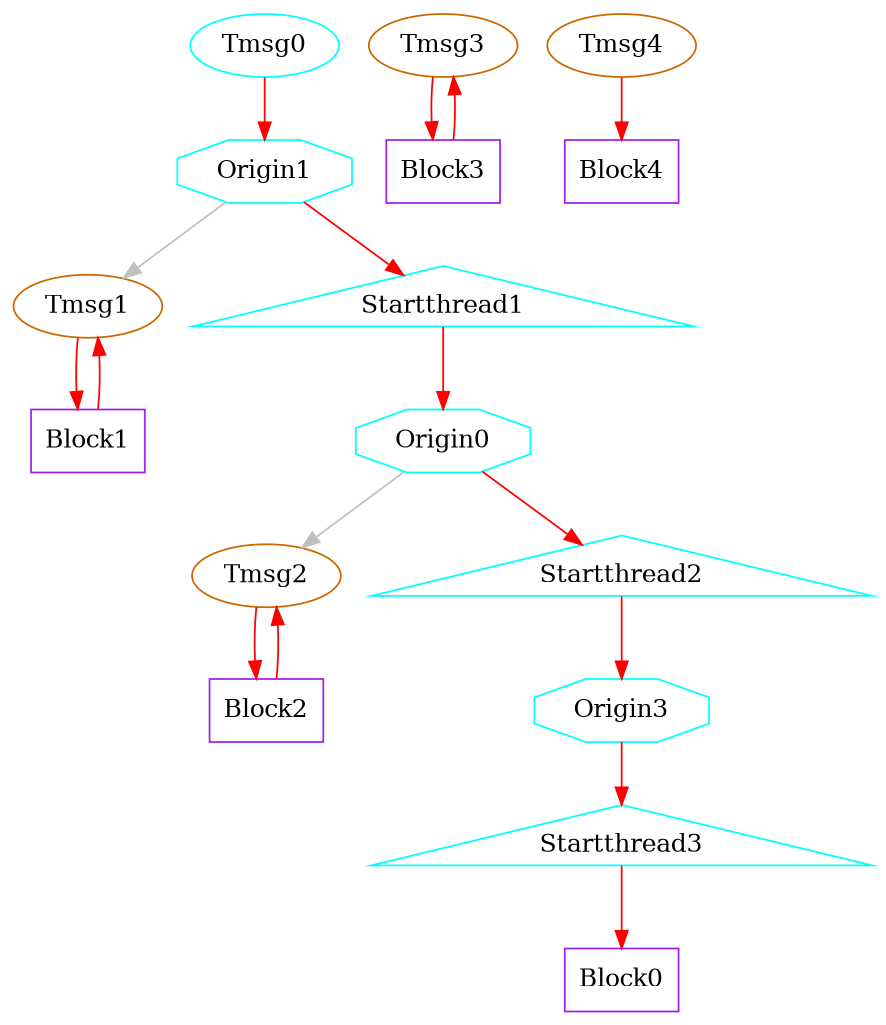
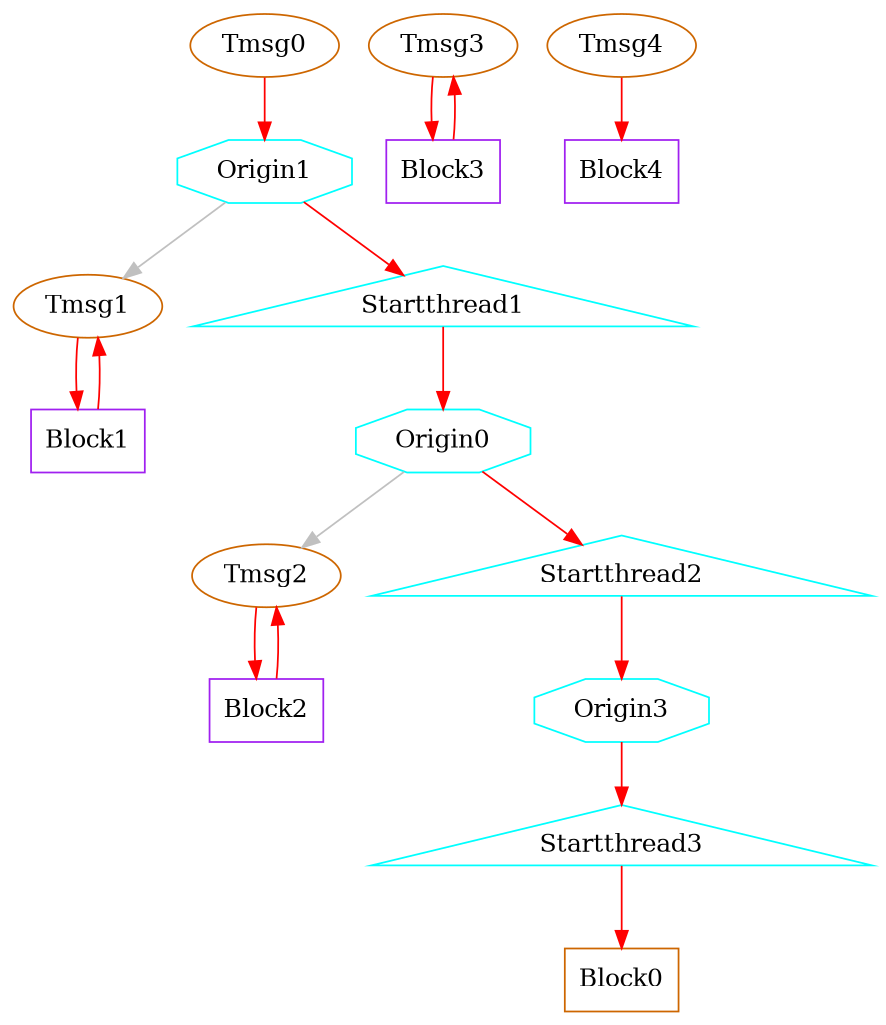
node "Tmsg0": color cyan -> darkorange3
node "Block0": color purple -> darkorange3
